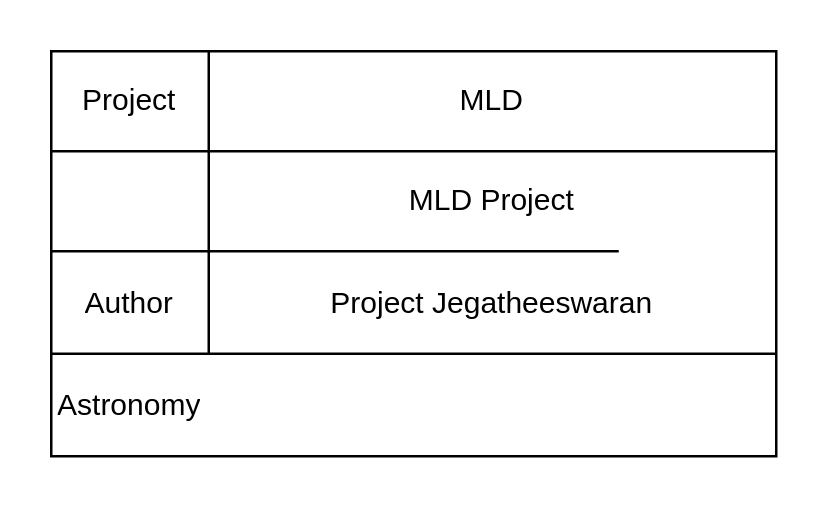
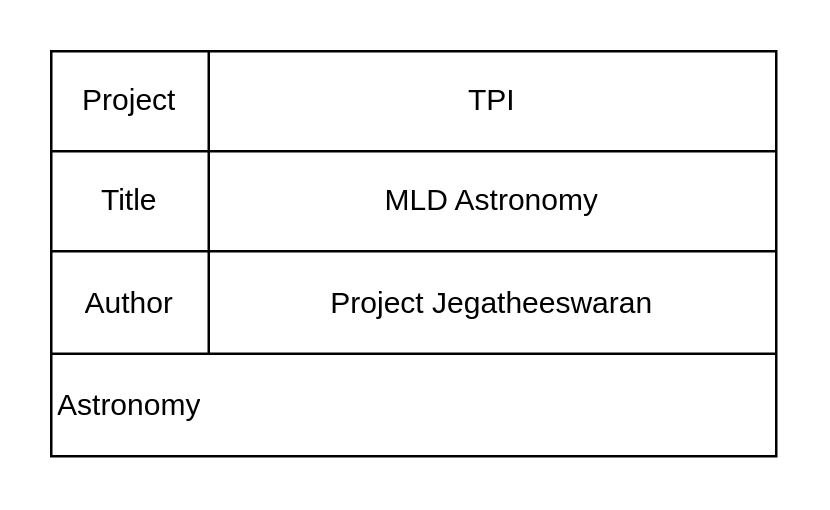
node "MLD": label "MLD" -> "TPI"
node "Title": added
node "MLD Project": label "MLD Project" -> "MLD Astronomy"
